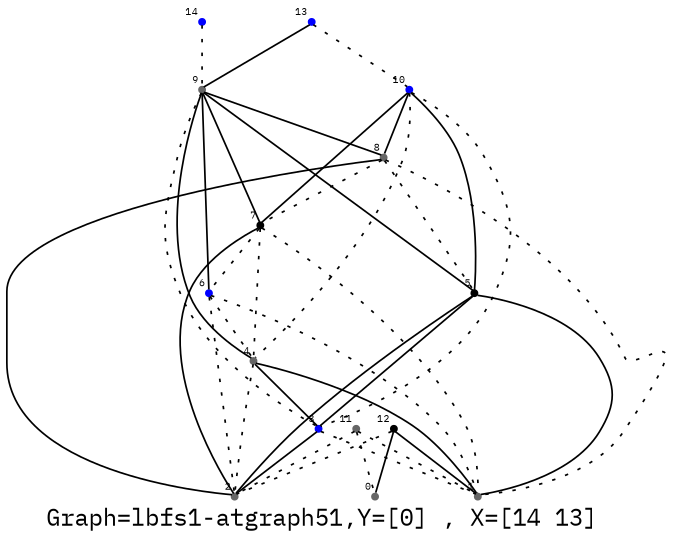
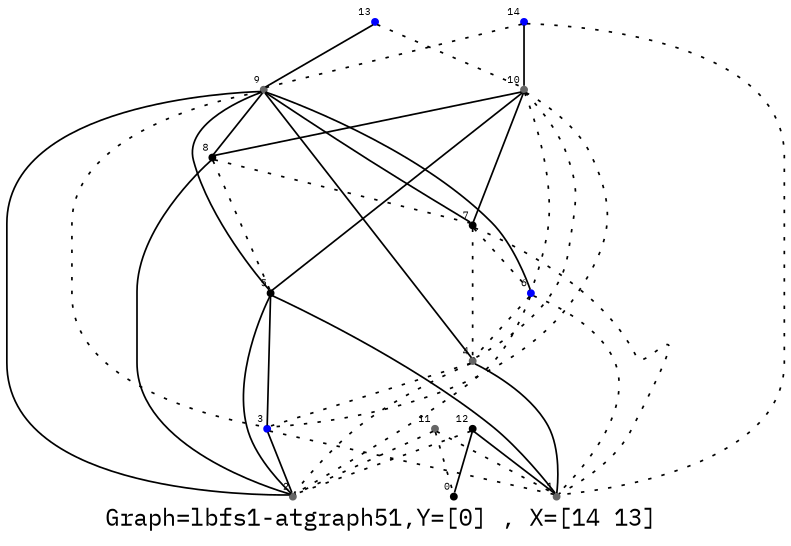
edge "14" -- "10": added
node "10": color blue -> gray40
node "8": color gray40 -> black
edge "10" -- "6": added
edge "8" -- "1": now "14" -- "1"
edge "7" -- "2": now "9" -- "2"
edge "4" -- "3": style solid -> dotted
node "0": color gray40 -> black
